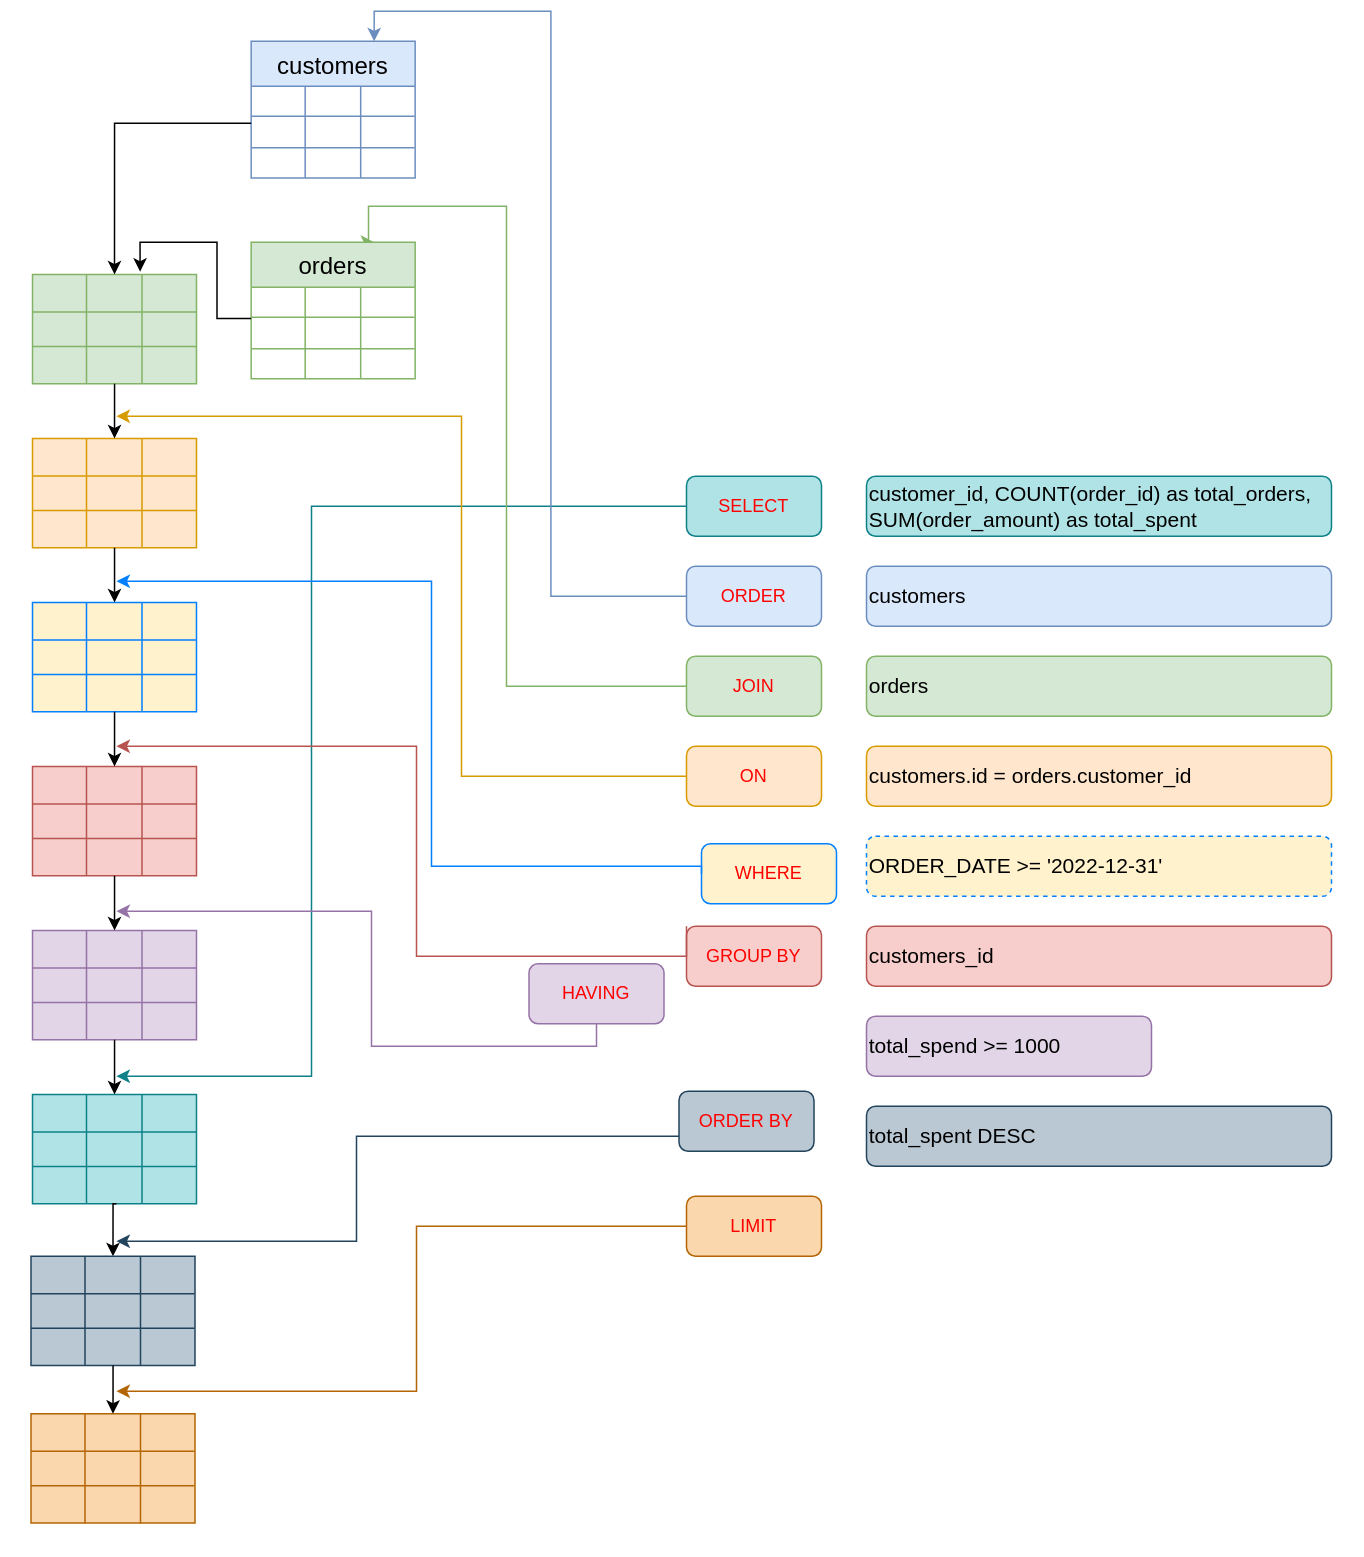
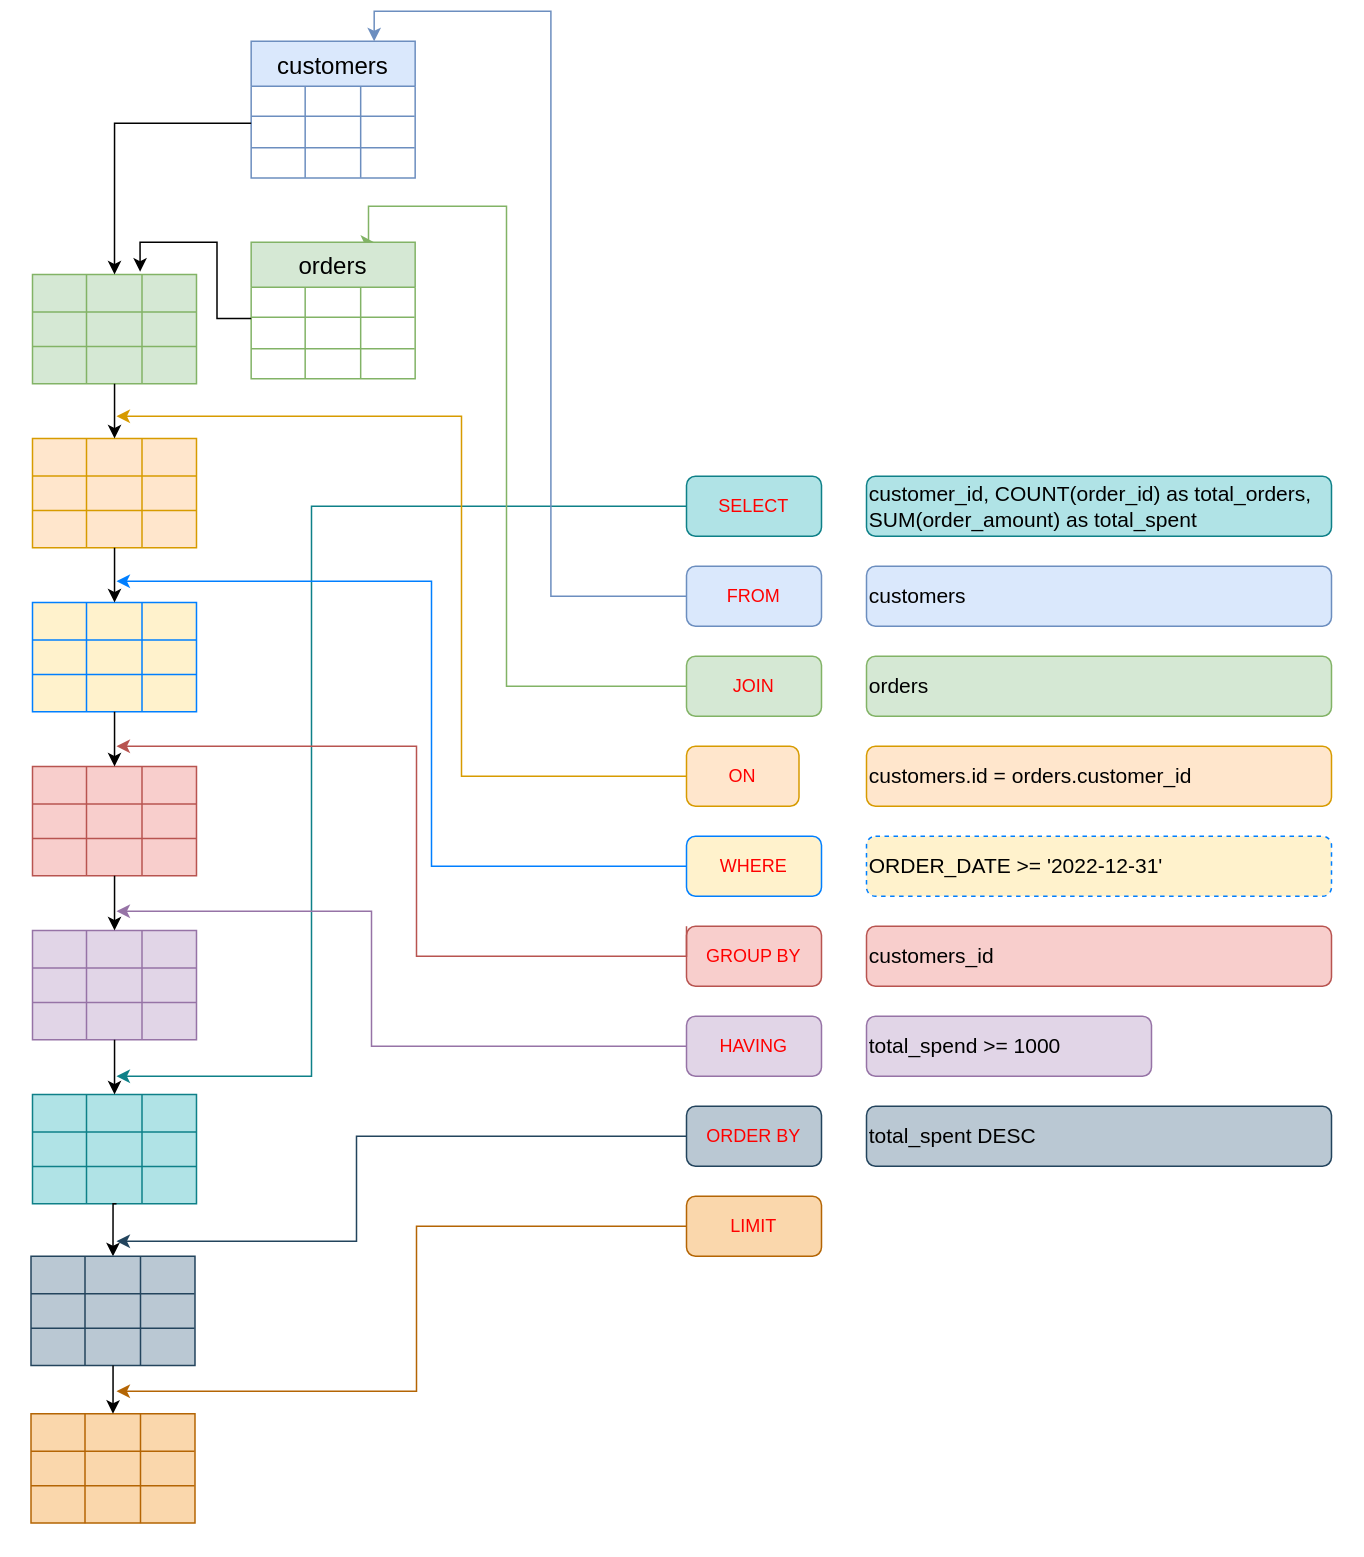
node "ORDER": label "ORDER" -> "FROM"
node "ON": size 135x60 -> 113x60
node "WHERE": moved (769, 874) -> (754, 866)
node "HAVING": moved (596, 994) -> (754, 1046)
node "ORDER BY": moved (746, 1121) -> (754, 1136)
